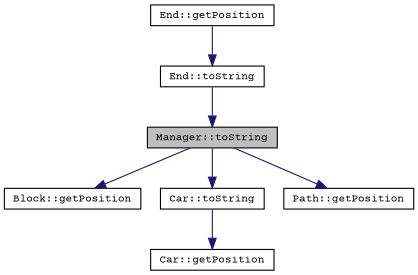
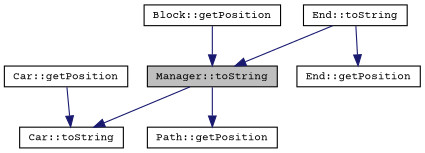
edge "End::getPosition" -> "End::toString": reversed
edge "Manager::toString" -> "Block::getPosition": reversed
edge "Car::toString" -> "Car::getPosition": reversed
